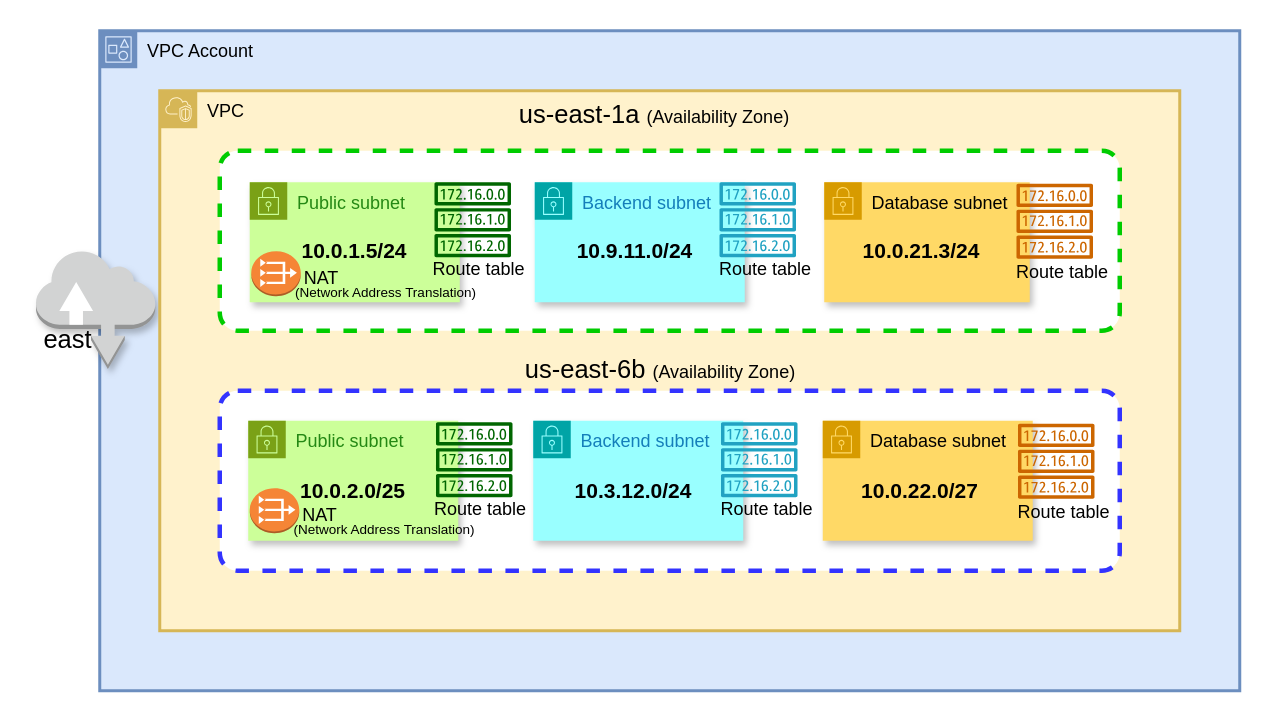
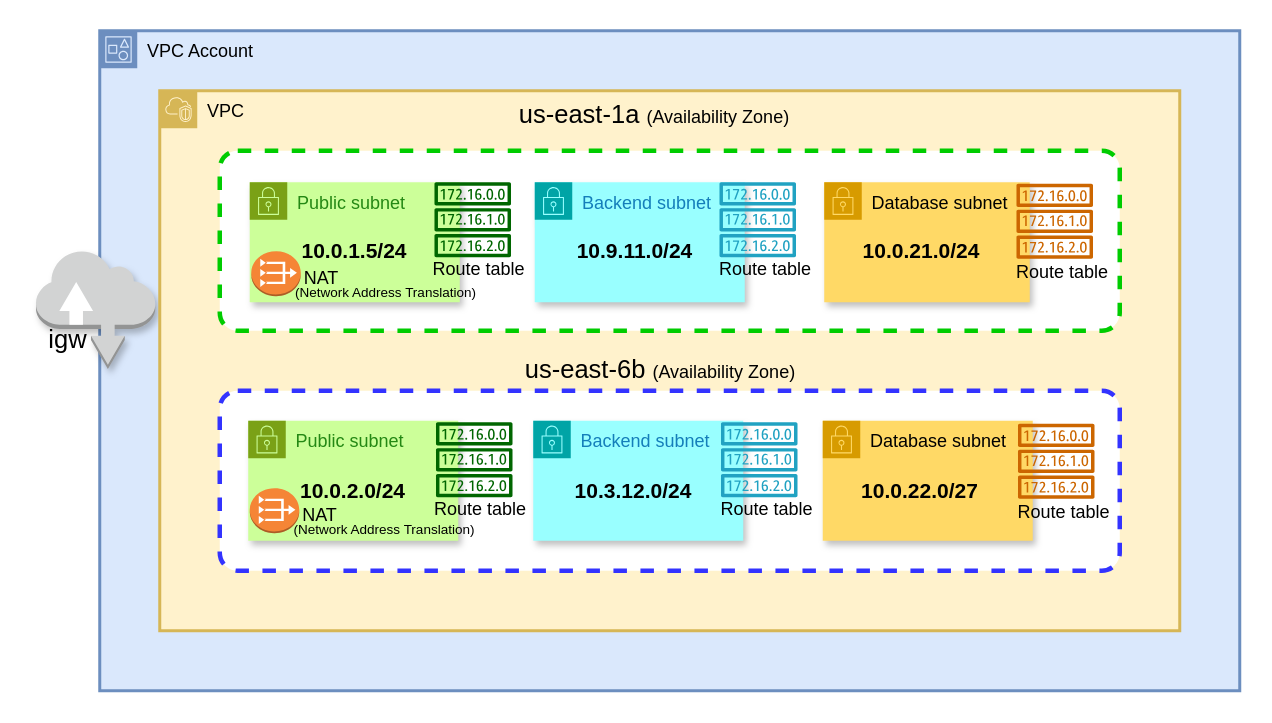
node "10.0.21.3/24": label "10.0.21.3/24" -> "10.0.21.0/24"
node "east": label "east" -> "igw"
node "10.0.2.0/25": label "10.0.2.0/25" -> "10.0.2.0/24"
